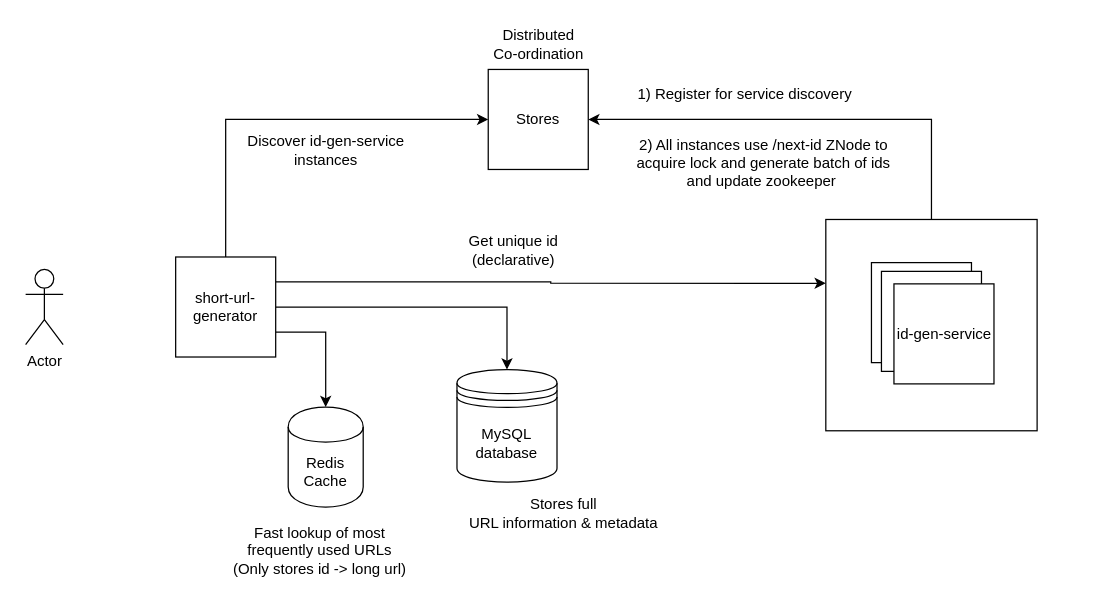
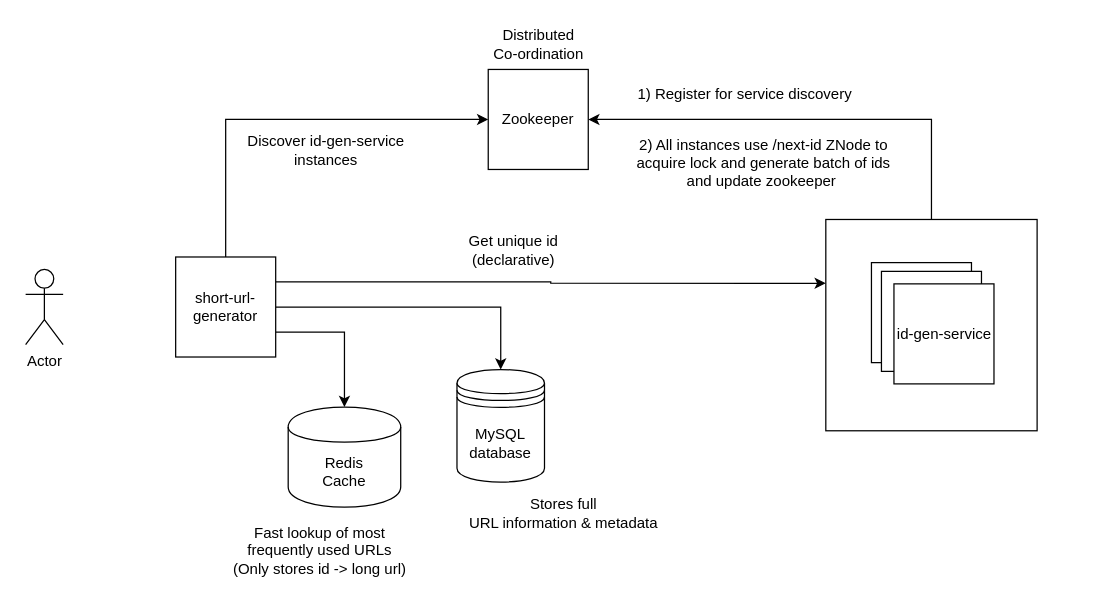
node "Stores": label "Stores" -> "Zookeeper"
node "MySQL database": size 100x113 -> 88x113
node "Redis Cache": size 75x100 -> 113x100
